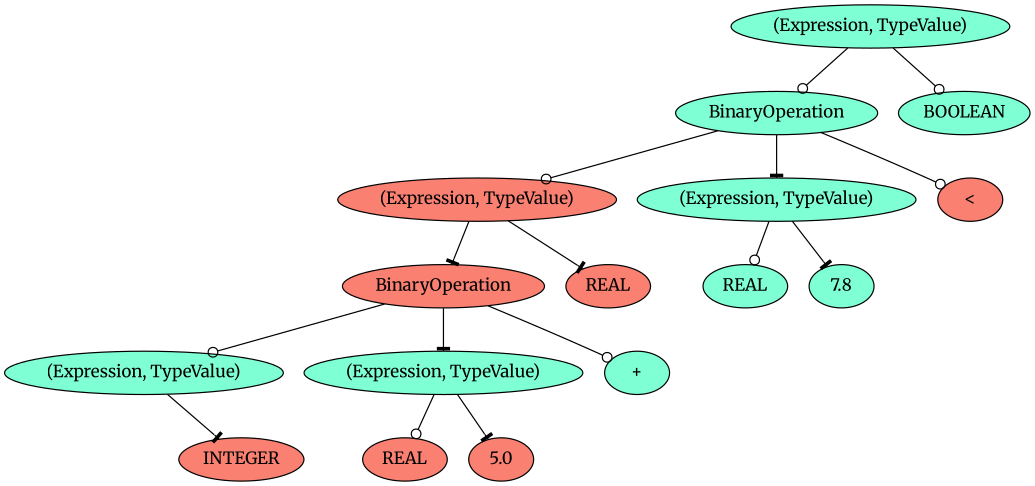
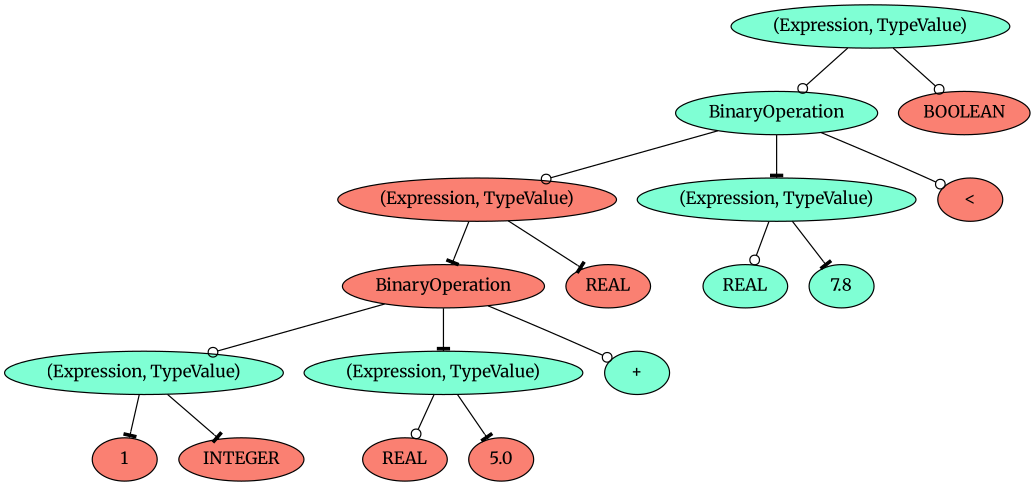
node "BOOLEAN": fillcolor aquamarine -> salmon
node "1": added
